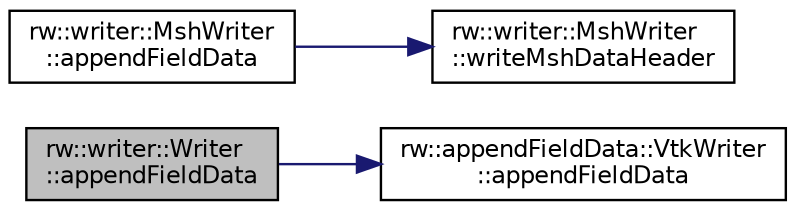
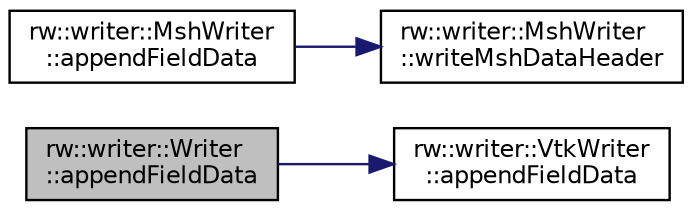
node "rw::appendFieldData::VtkWriter ::appendFieldData": label "rw::appendFieldData::VtkWriter ::appendFieldData" -> "rw::writer::VtkWriter ::appendFieldData"
